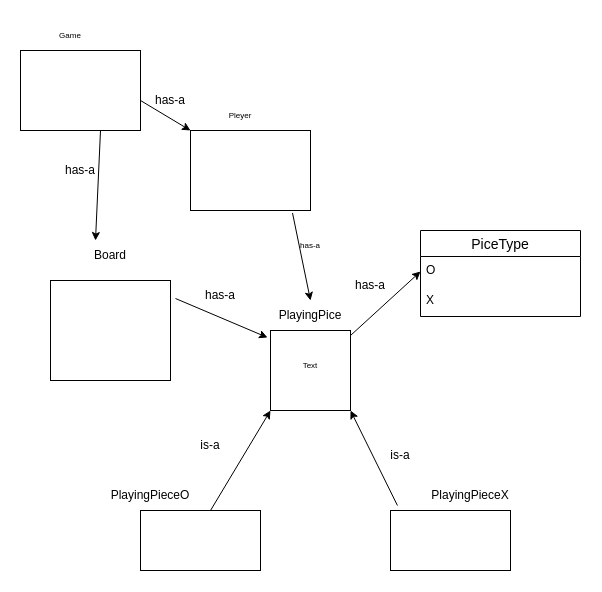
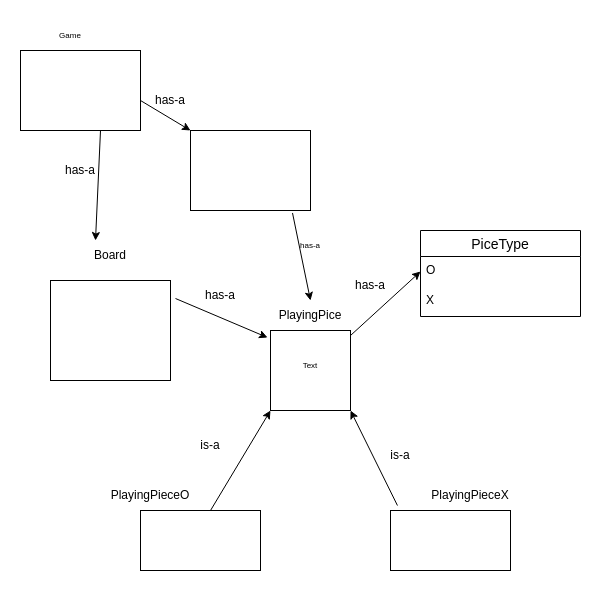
node "Pleyer": removed
